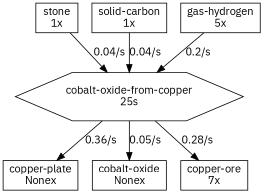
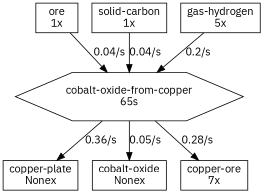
node "stone 1x": label "stone 1x" -> "ore 1x"
node "cobalt-oxide-from-copper 25s": label "cobalt-oxide-from-copper 25s" -> "cobalt-oxide-from-copper 65s"
